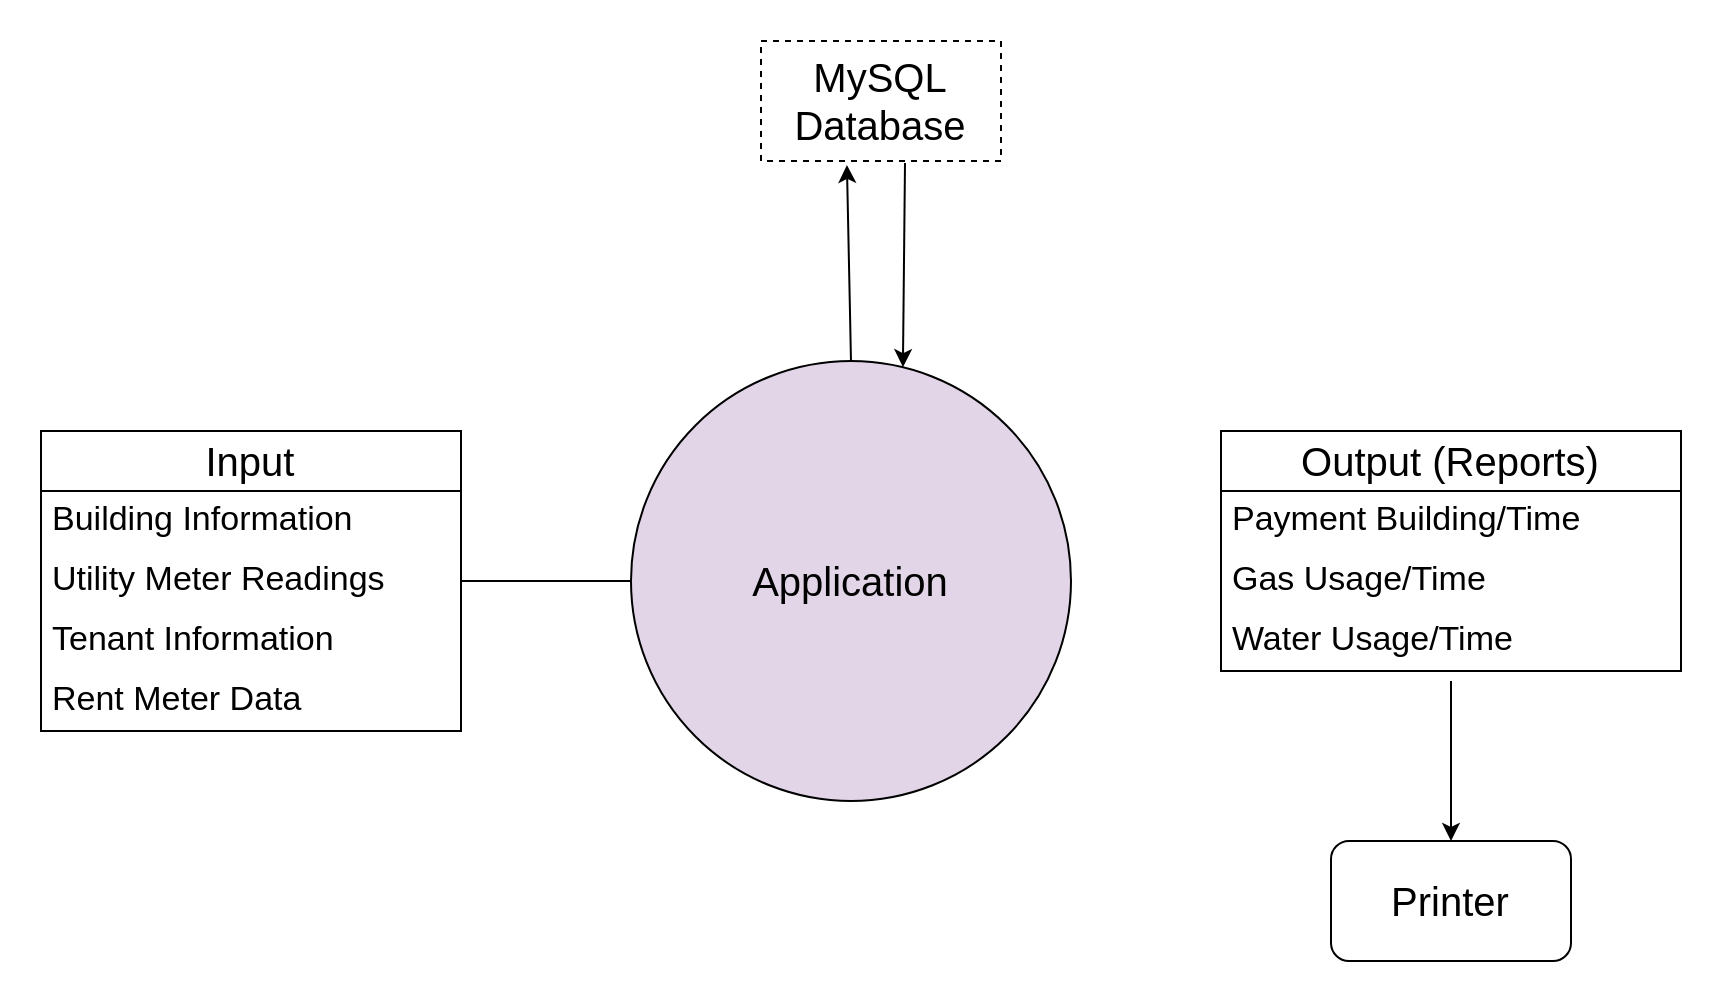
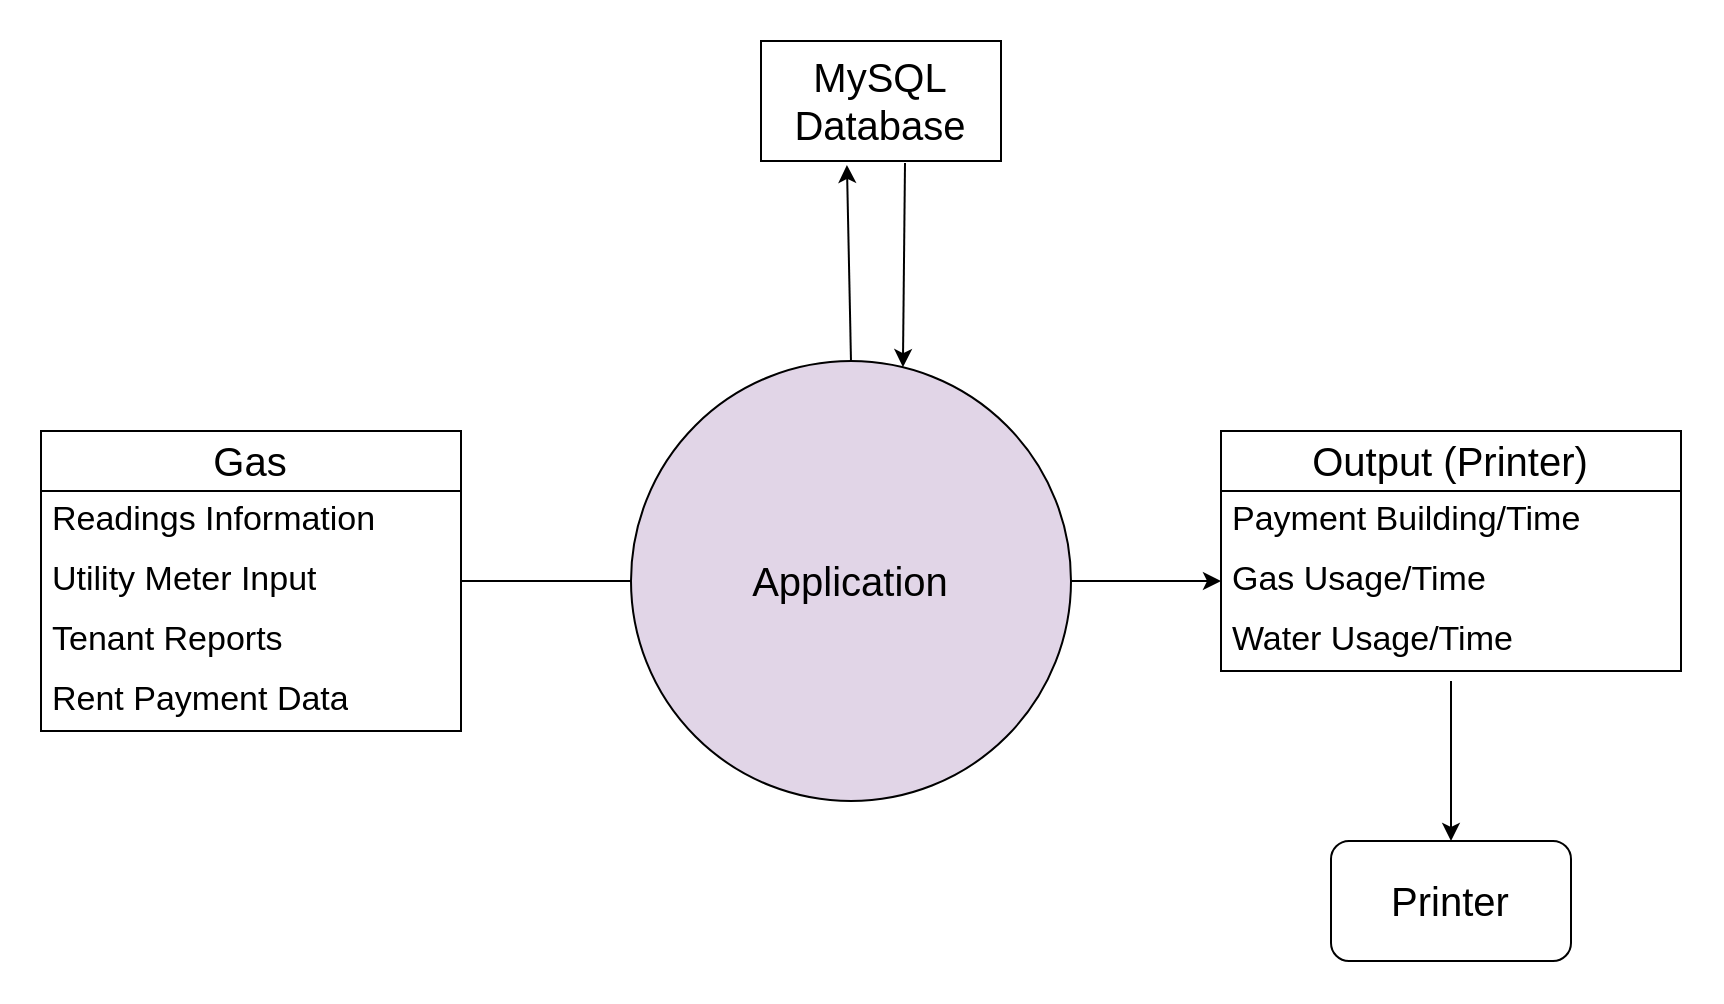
node "MySQL Database": style dashed -> solid
node "Input": label "Input" -> "Gas"
node "Output (Reports)": label "Output (Reports)" -> "Output (Printer)"
node "Building Information": label "Building Information" -> "Readings Information"
node "Utility Meter Readings": label "Utility Meter Readings" -> "Utility Meter Input"
edge "Application" -> "Gas Usage/Time": added
node "Tenant Information": label "Tenant Information" -> "Tenant Reports"
node "Rent Meter Data": label "Rent Meter Data" -> "Rent Payment Data"
